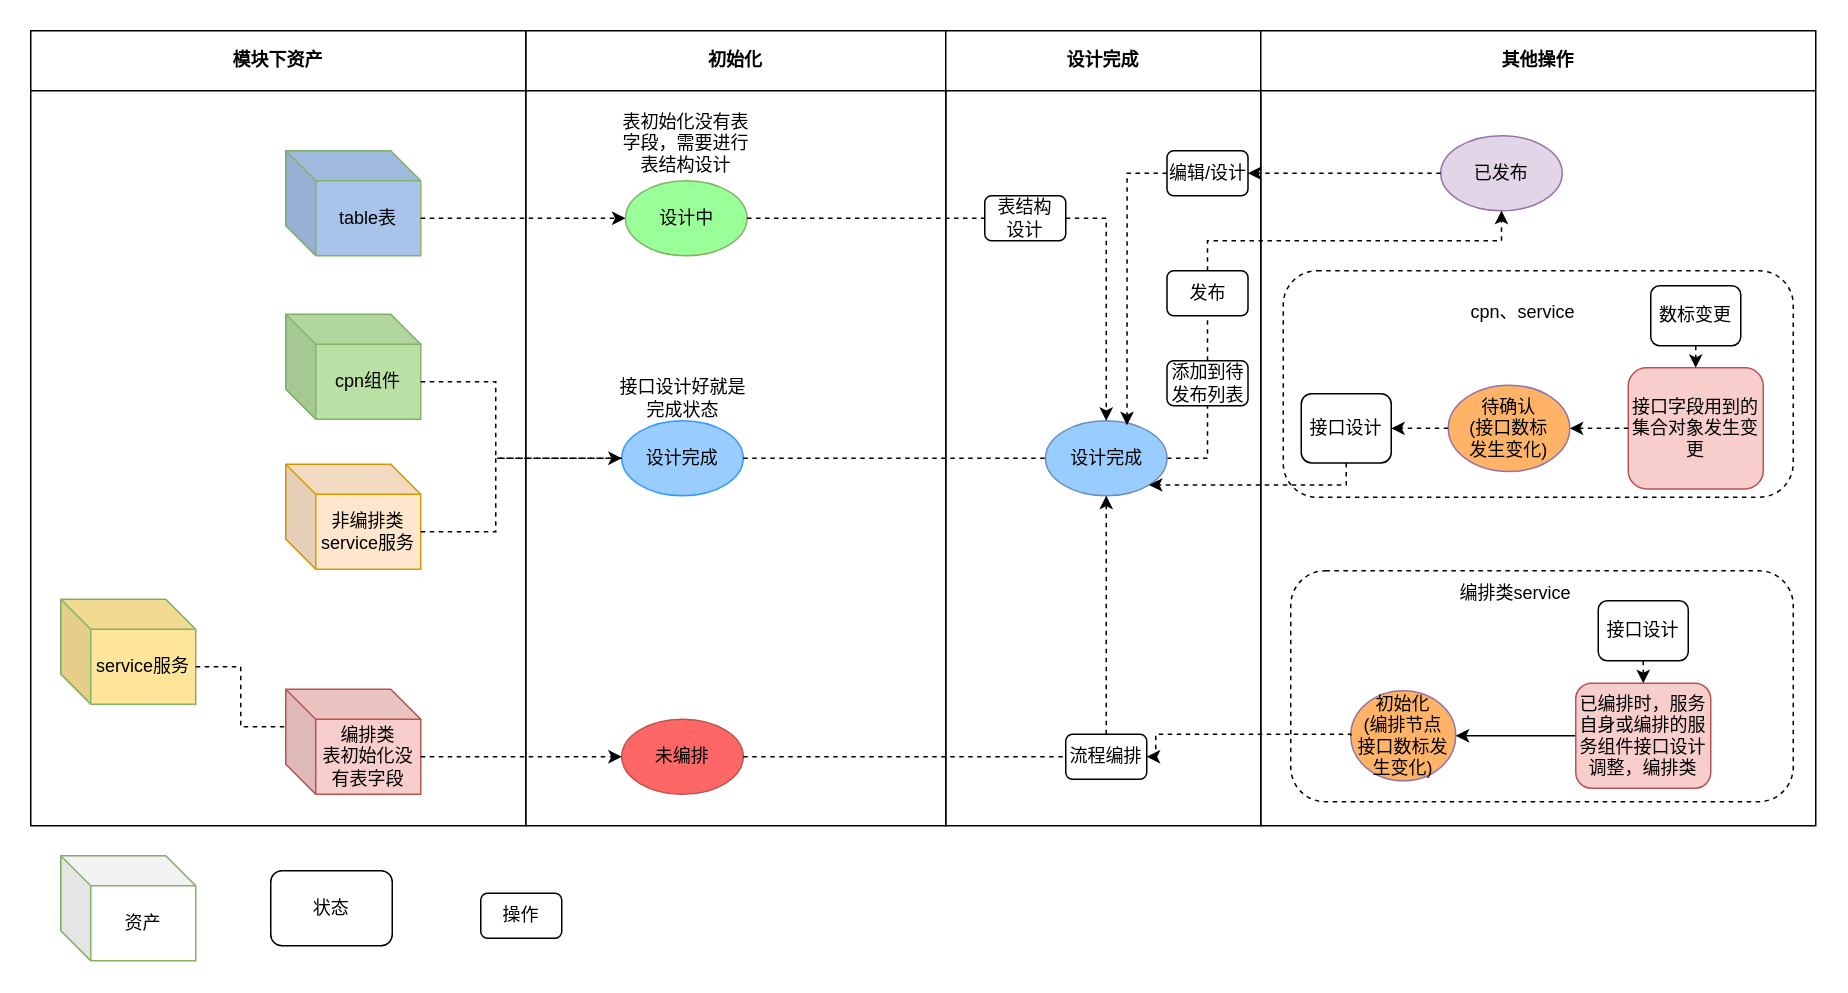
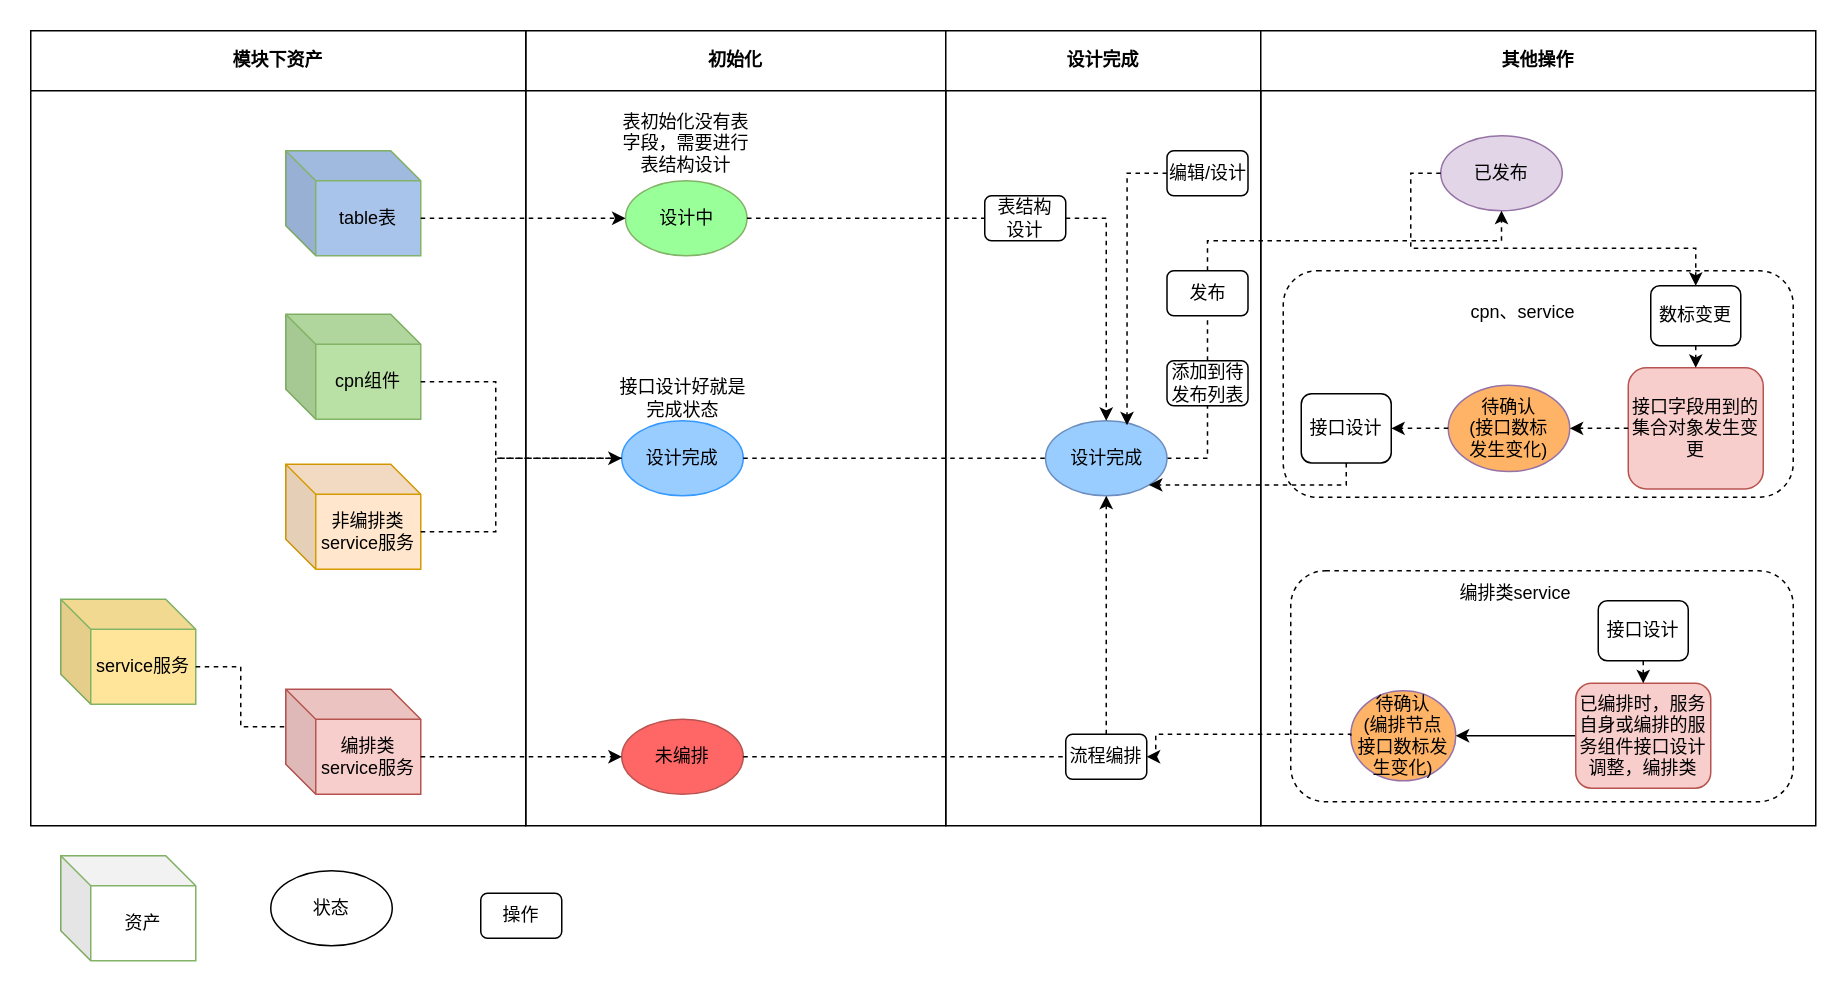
edge "已发布" -> "编辑/设计": now "已发布" -> "数标变更"
node "初始化 (编排节点 接口数标发生变化)": label "初始化 (编排节点 接口数标发生变化)" -> "待确认 (编排节点 接口数标发生变化)"
node "编排类 表初始化没有表字段": label "编排类 表初始化没有表字段" -> "编排类 service服务"
node "状态": shape rounded rectangle -> ellipse
